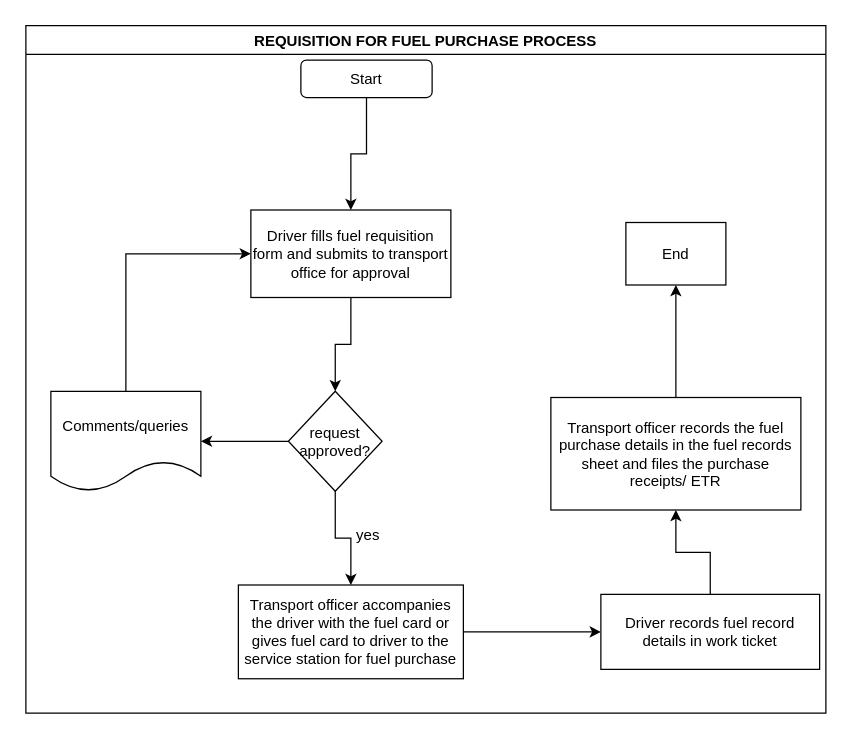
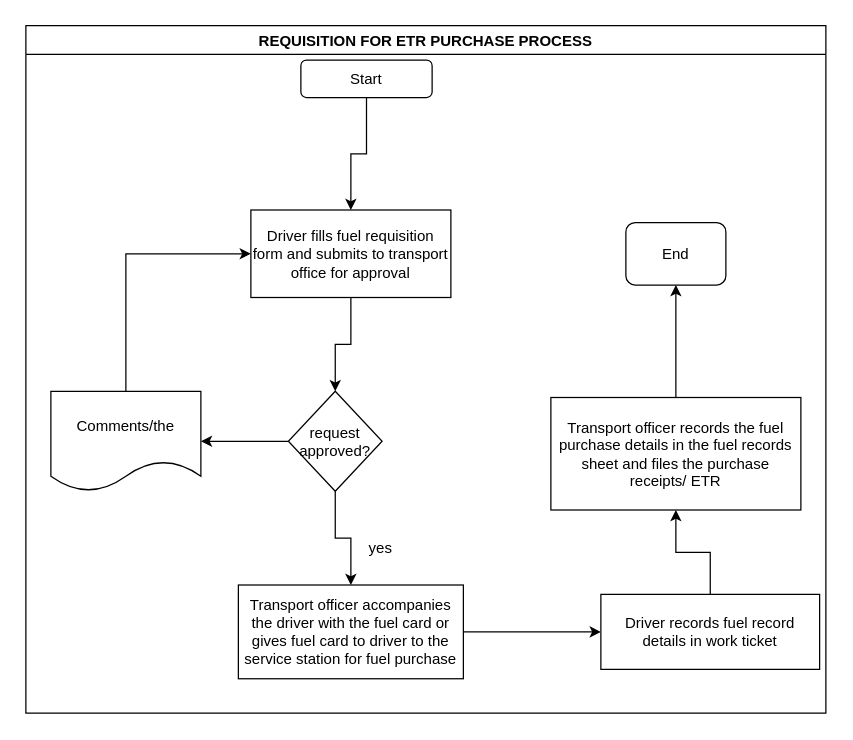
node "REQUISITION FOR FUEL PURCHASE PROCESS": label "REQUISITION FOR FUEL PURCHASE PROCESS" -> "REQUISITION FOR ETR PURCHASE PROCESS"
node "End": shape rectangle -> rounded rectangle
node "Comments/queries": label "Comments/queries" -> "Comments/the"
node "yes": moved (368, 535) -> (381, 548)
